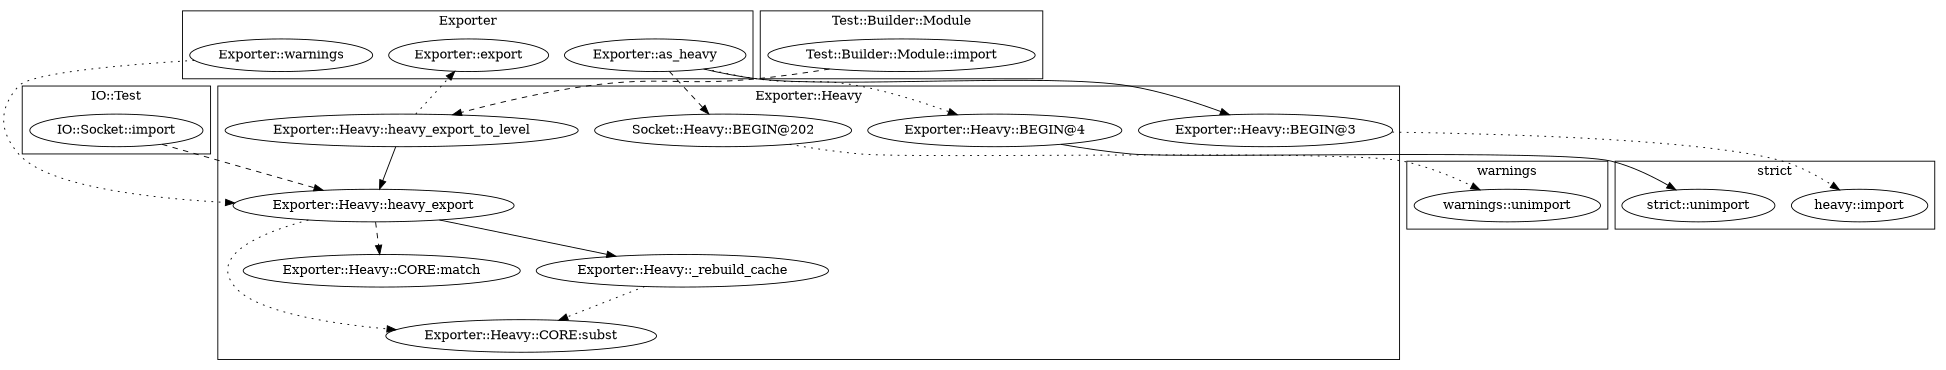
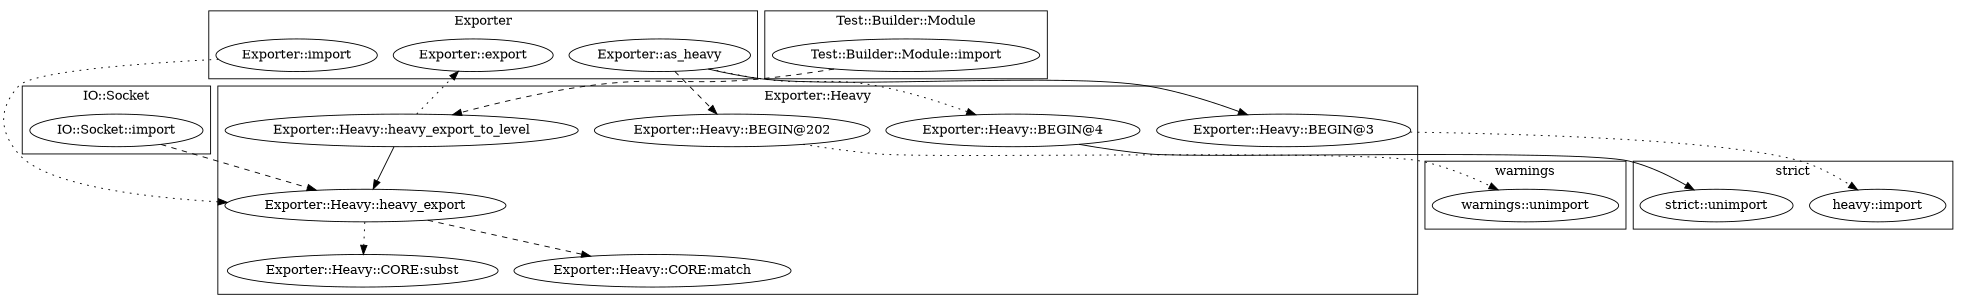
node "Exporter::warnings": label "Exporter::warnings" -> "Exporter::import"
cluster "IO::Test": label "IO::Test" -> "IO::Socket"
node "Socket::Heavy::BEGIN@202": label "Socket::Heavy::BEGIN@202" -> "Exporter::Heavy::BEGIN@202"
node "Exporter::Heavy::_rebuild_cache": removed
